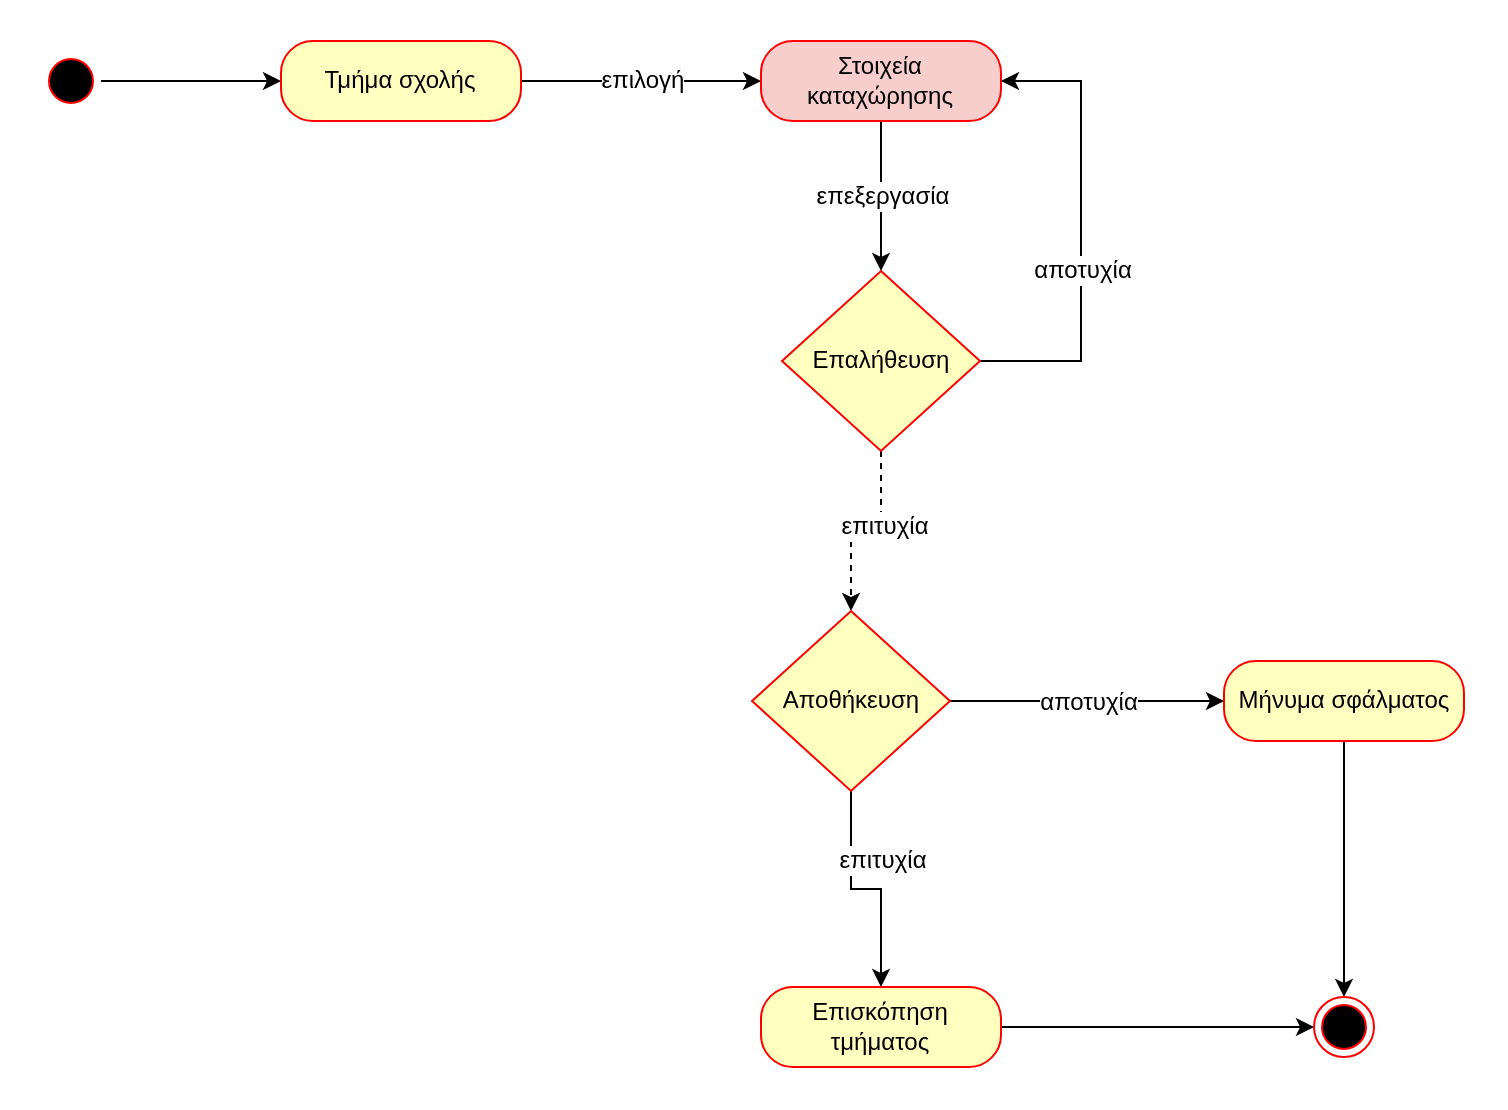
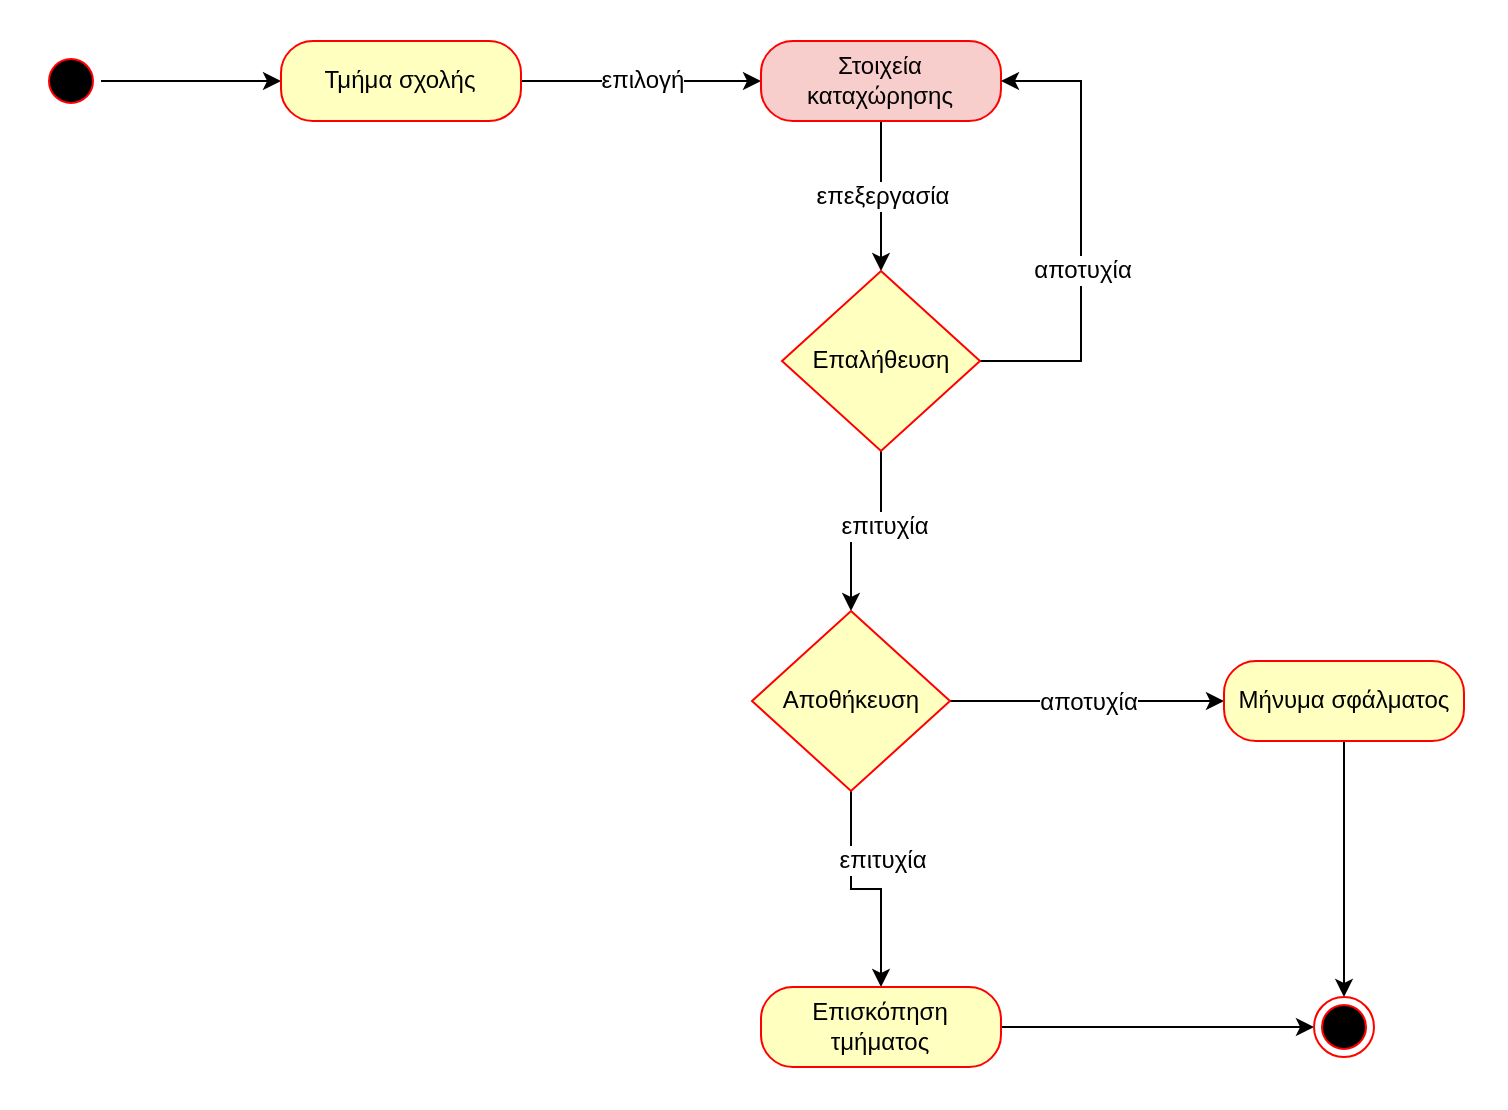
edge "Επαλήθευση" -> "Αποθήκευση": style dashed -> solid
